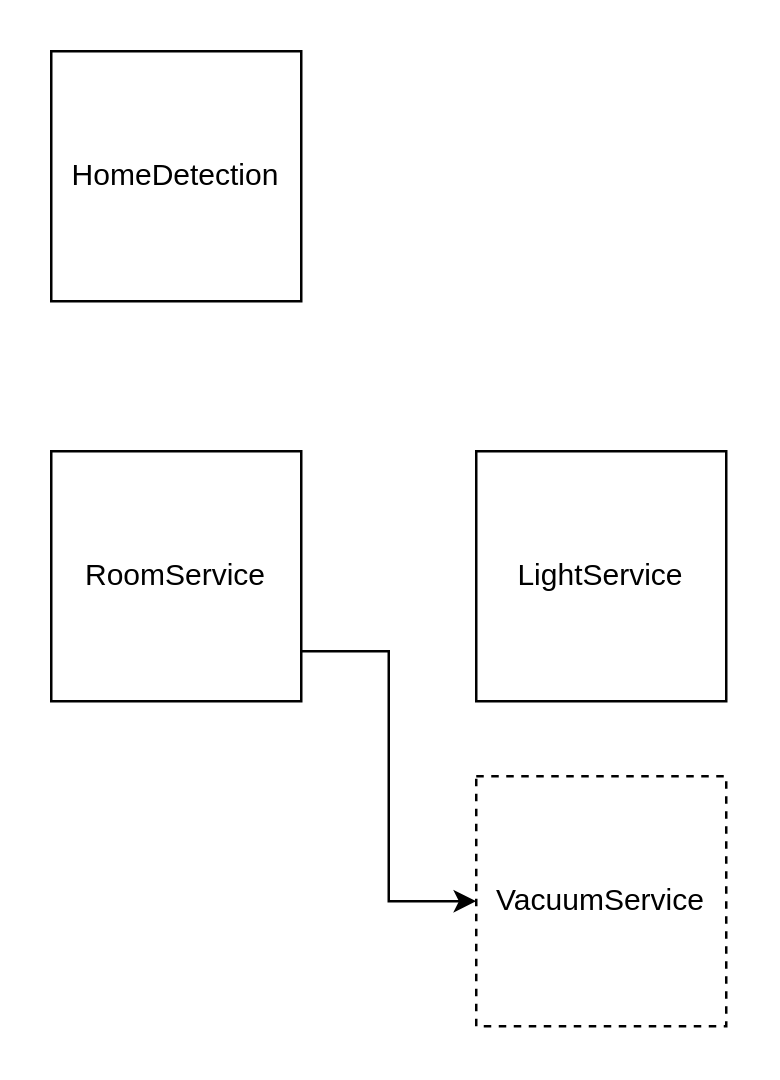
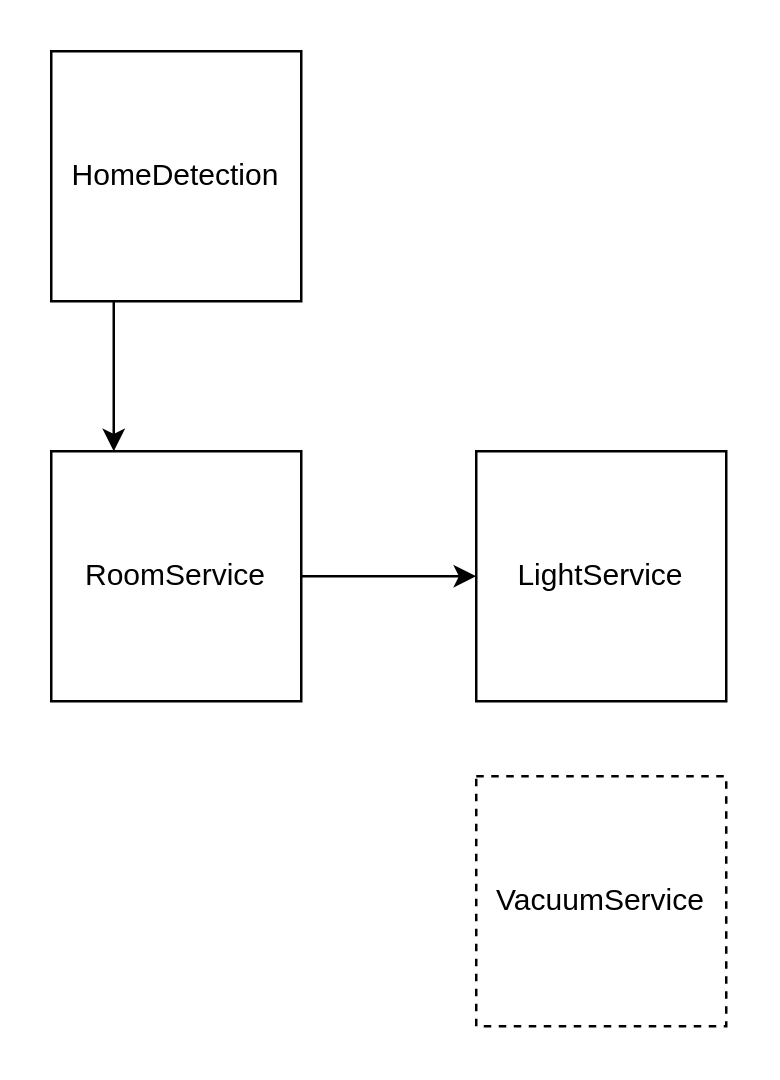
edge "HomeDetection" -> "RoomService": added
edge "RoomService" -> "LightService": added
edge "RoomService" -> "VacuumService": removed
